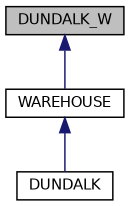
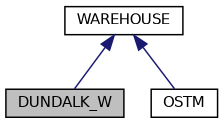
edge "WAREHOUSE" -> "DUNDALK_W": reversed
node "DUNDALK": label "DUNDALK" -> "OSTM"
